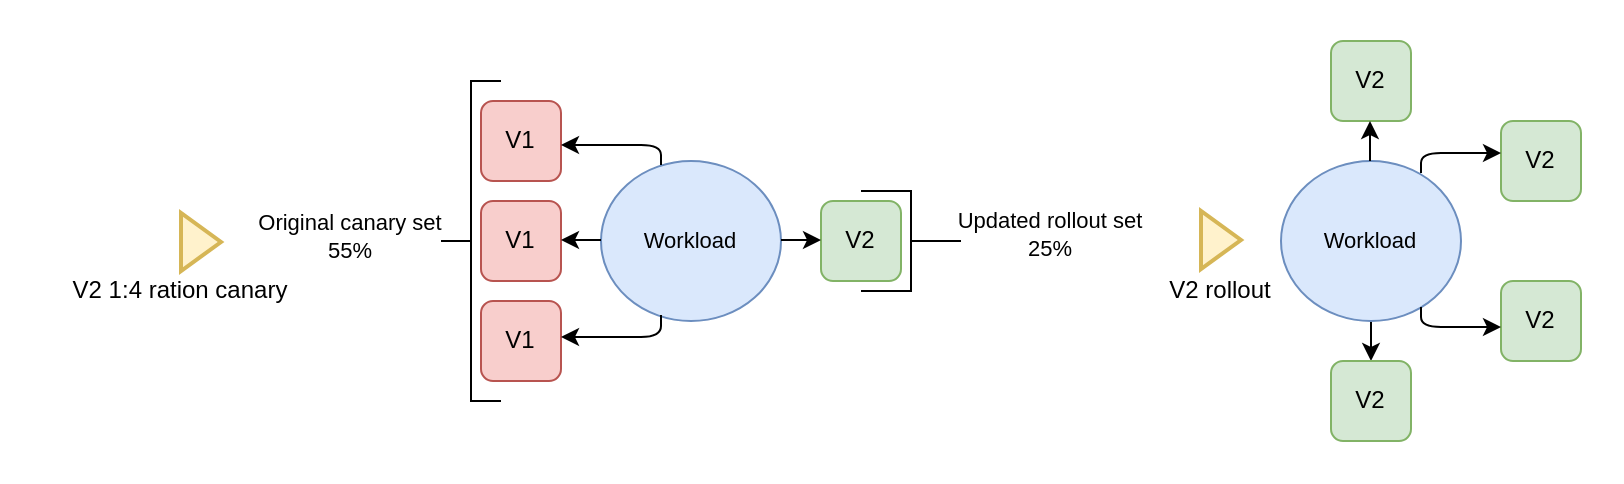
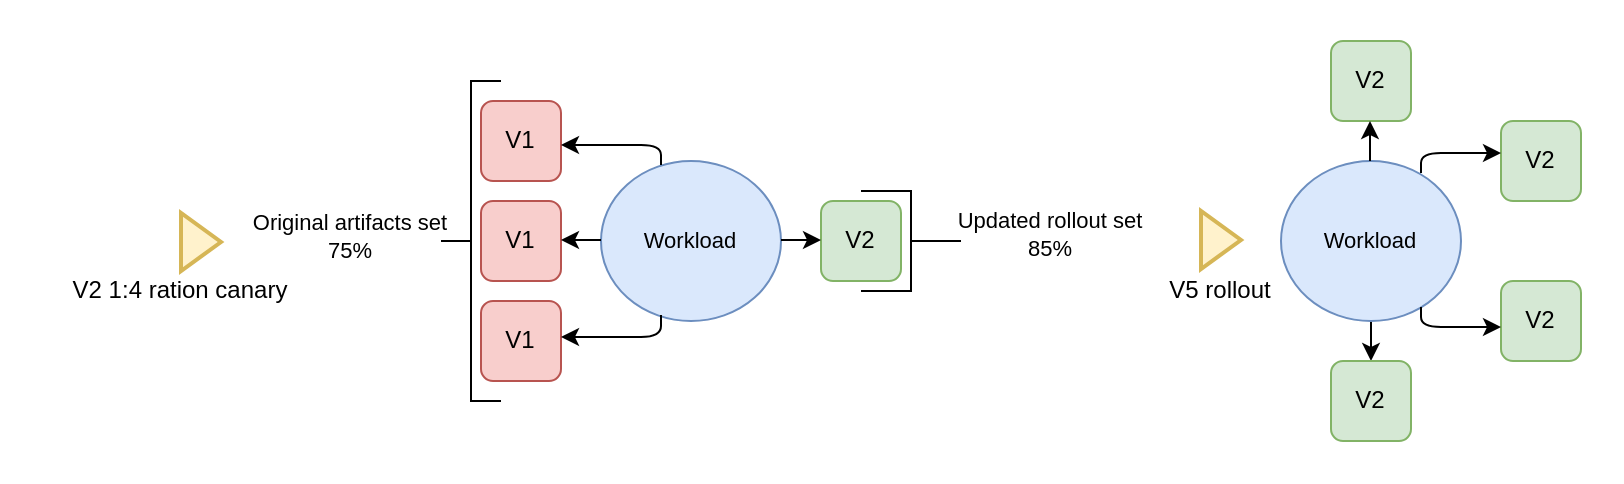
node "Original canary set": label "Original canary set" -> "Original artifacts set"
node "25%": label "25%" -> "85%"
node "55%": label "55%" -> "75%"
node "V2 rollout": label "V2 rollout" -> "V5 rollout"
